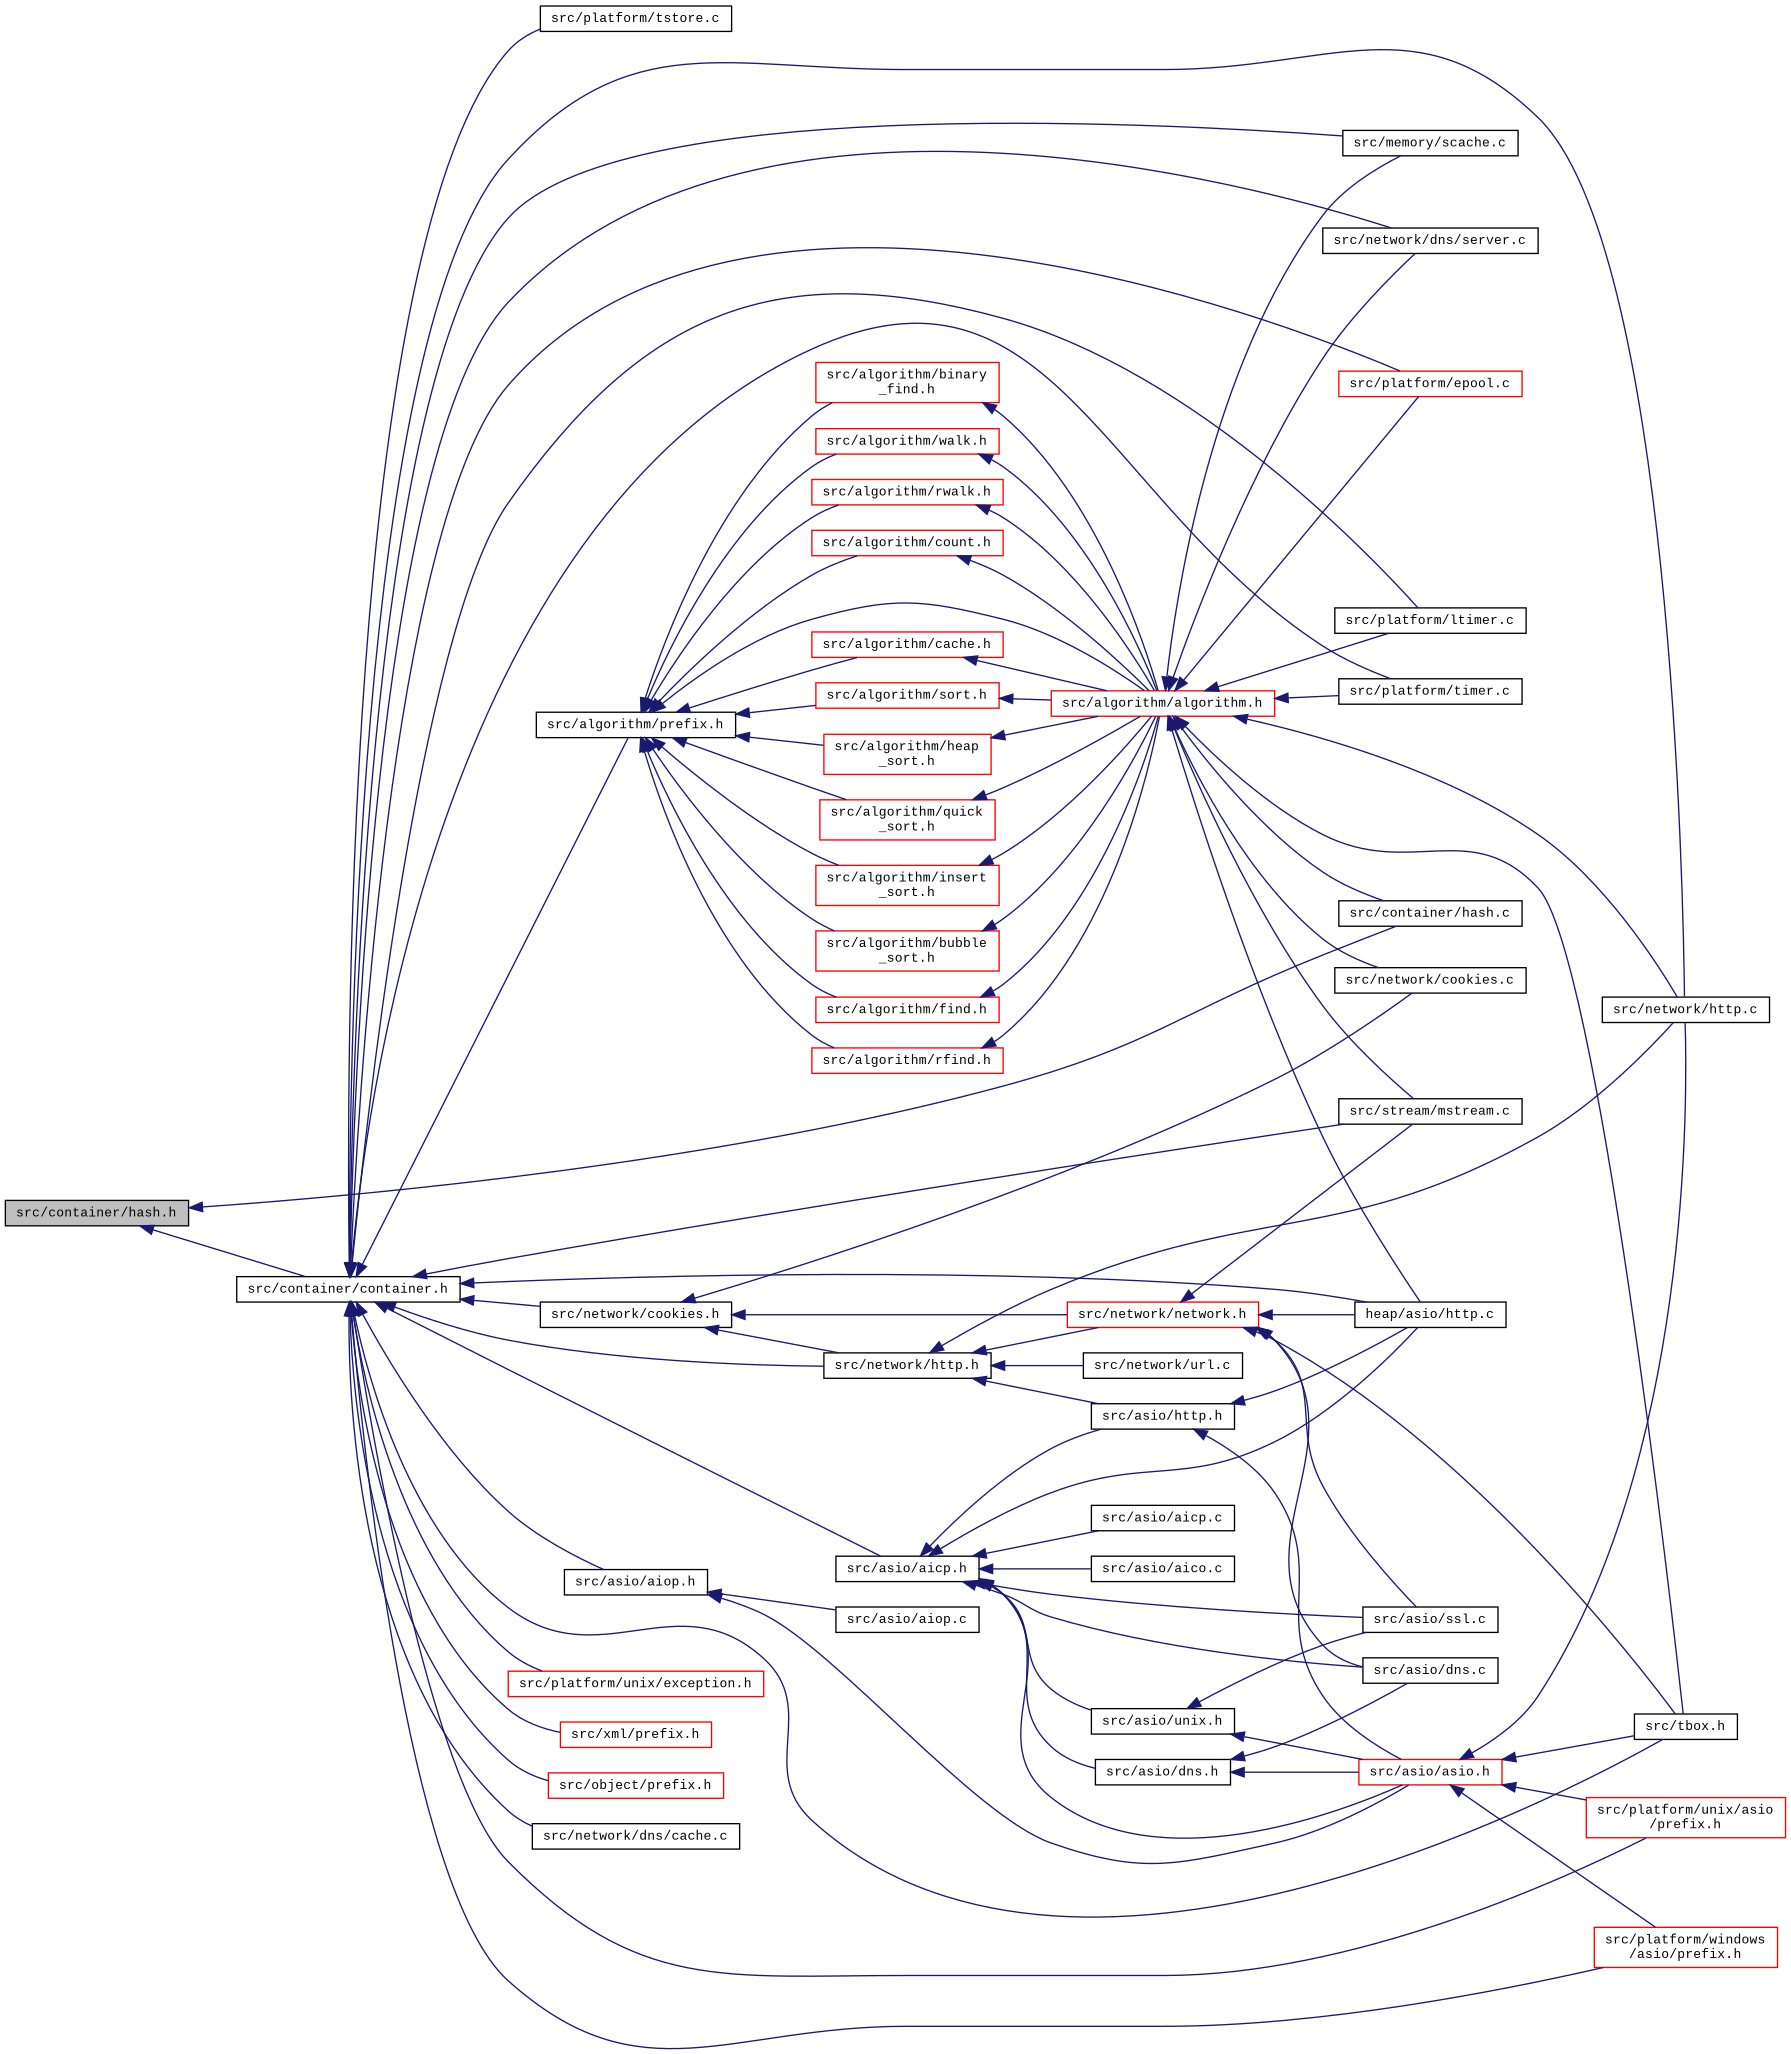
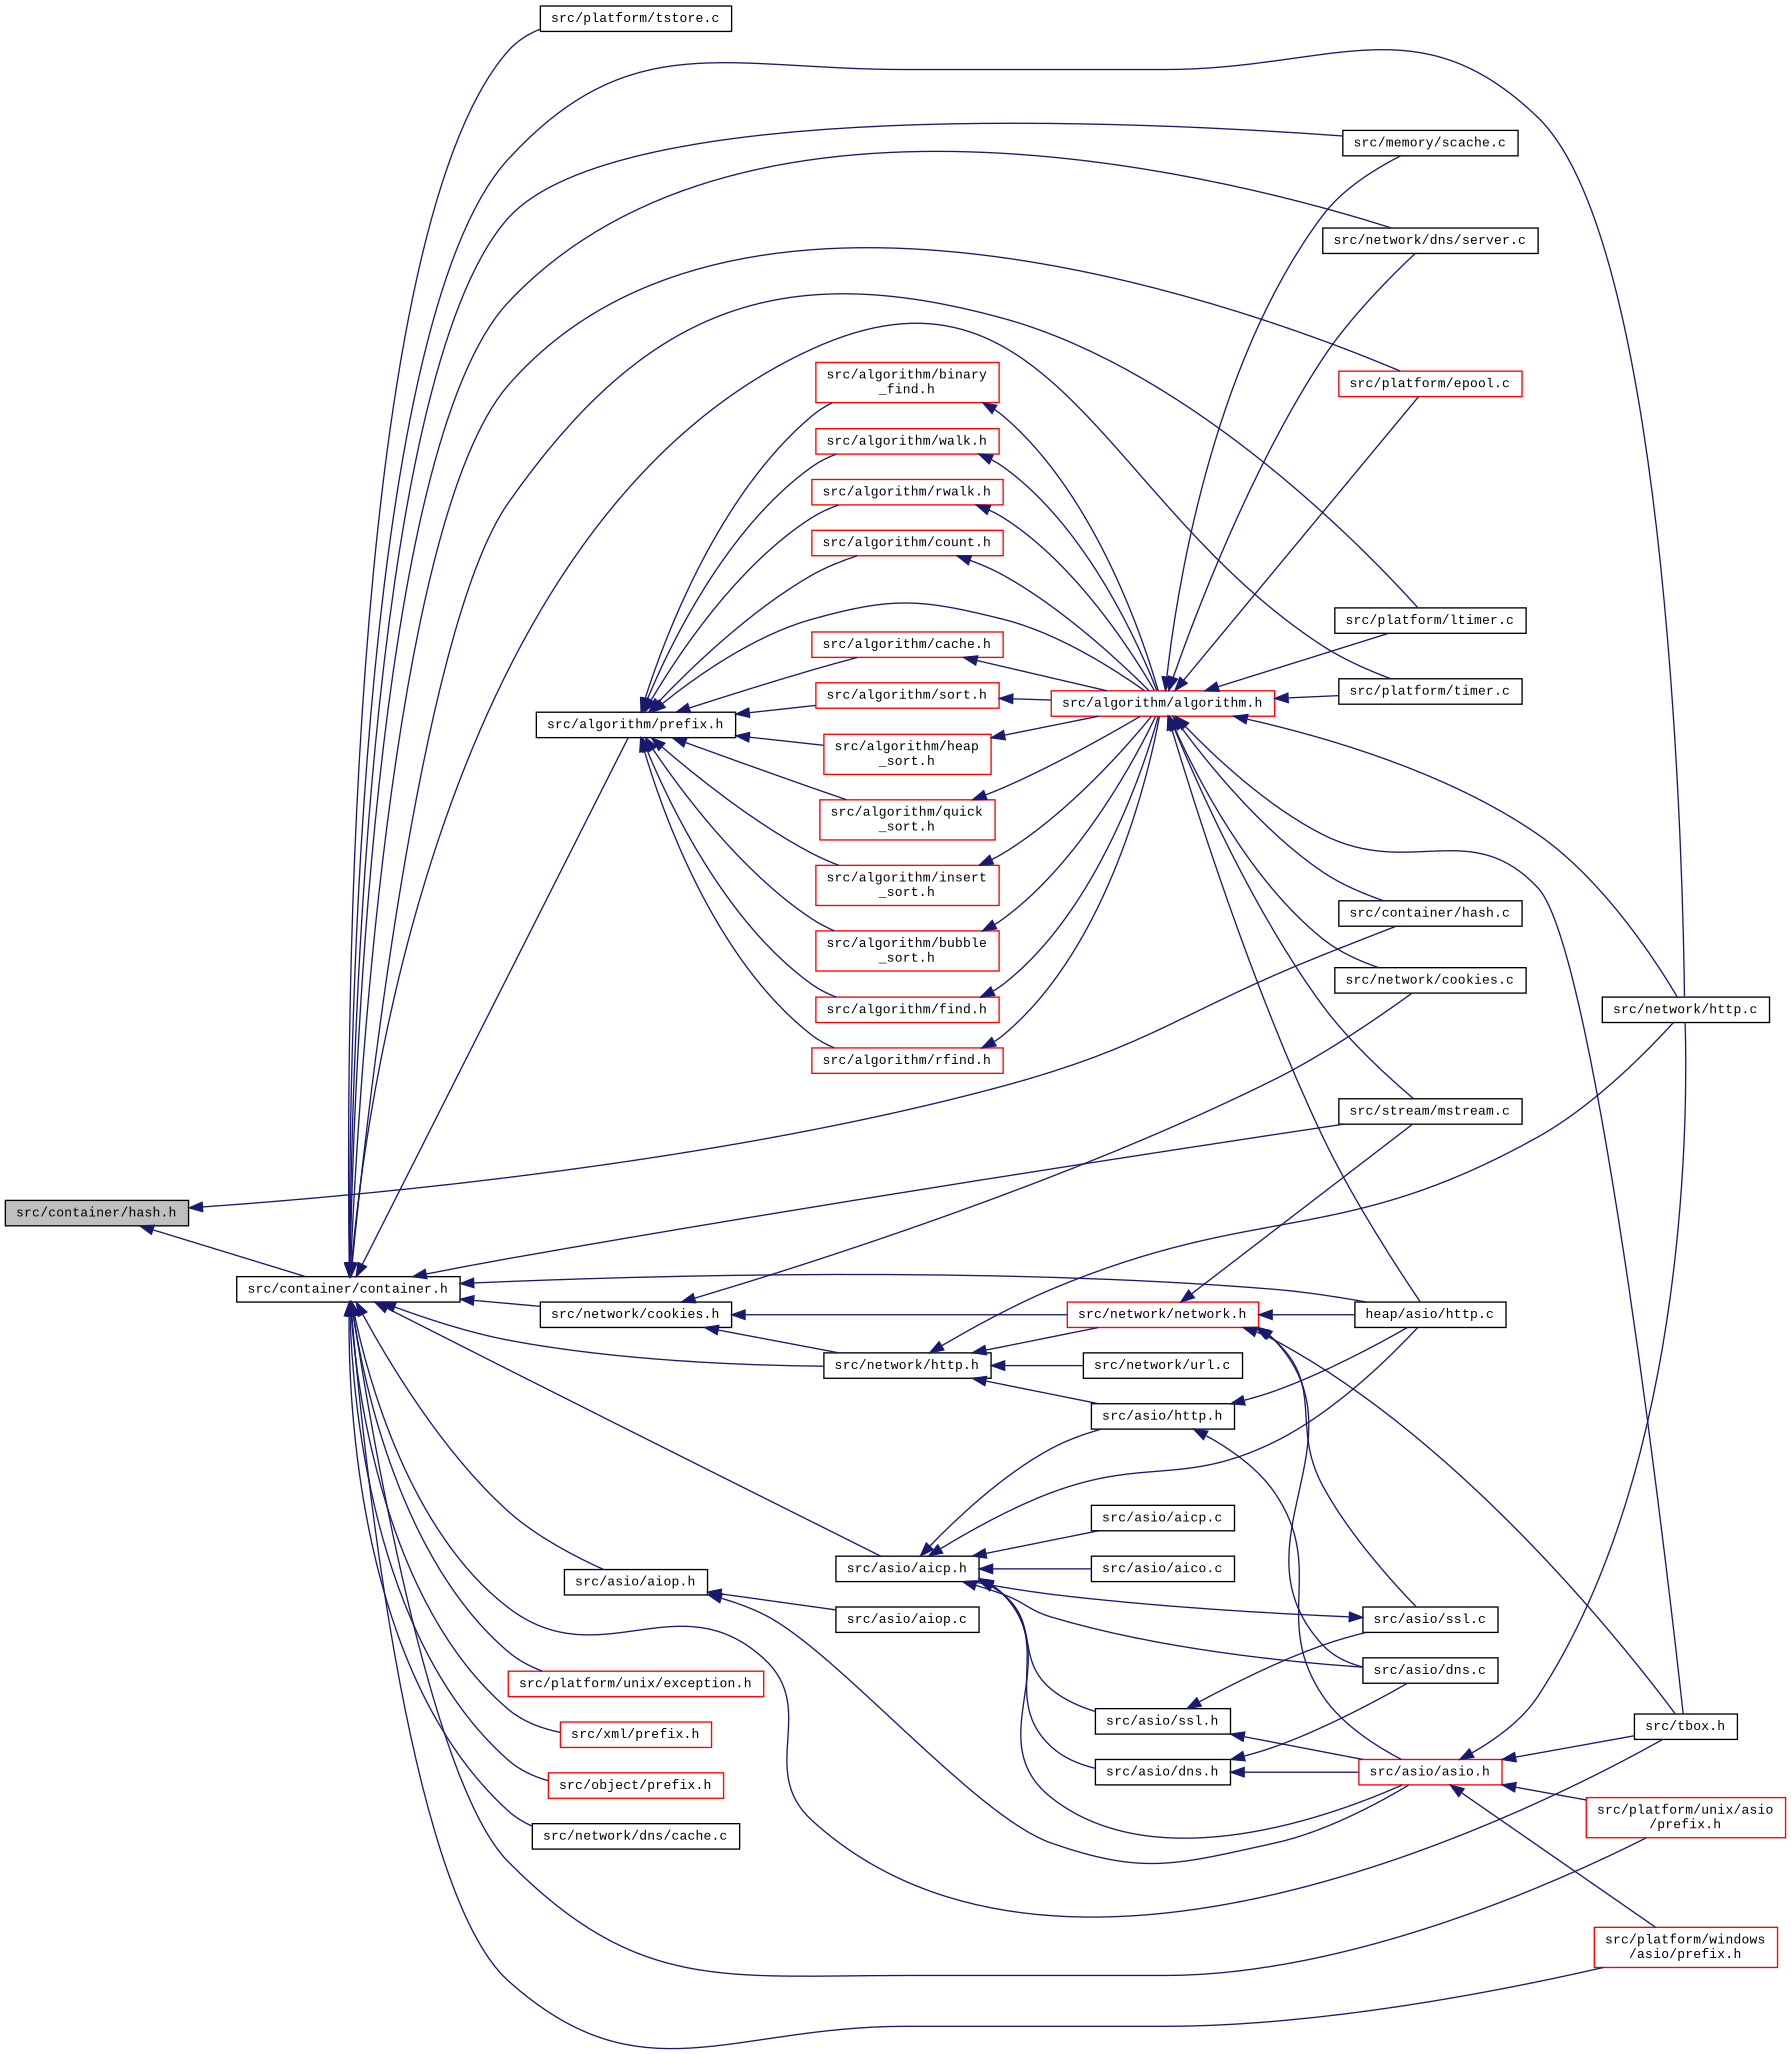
edge "src/asio/ssl.c" -> "src/asio/aicp.h": reversed
node "src/asio/unix.h": label "src/asio/unix.h" -> "src/asio/ssl.h"
